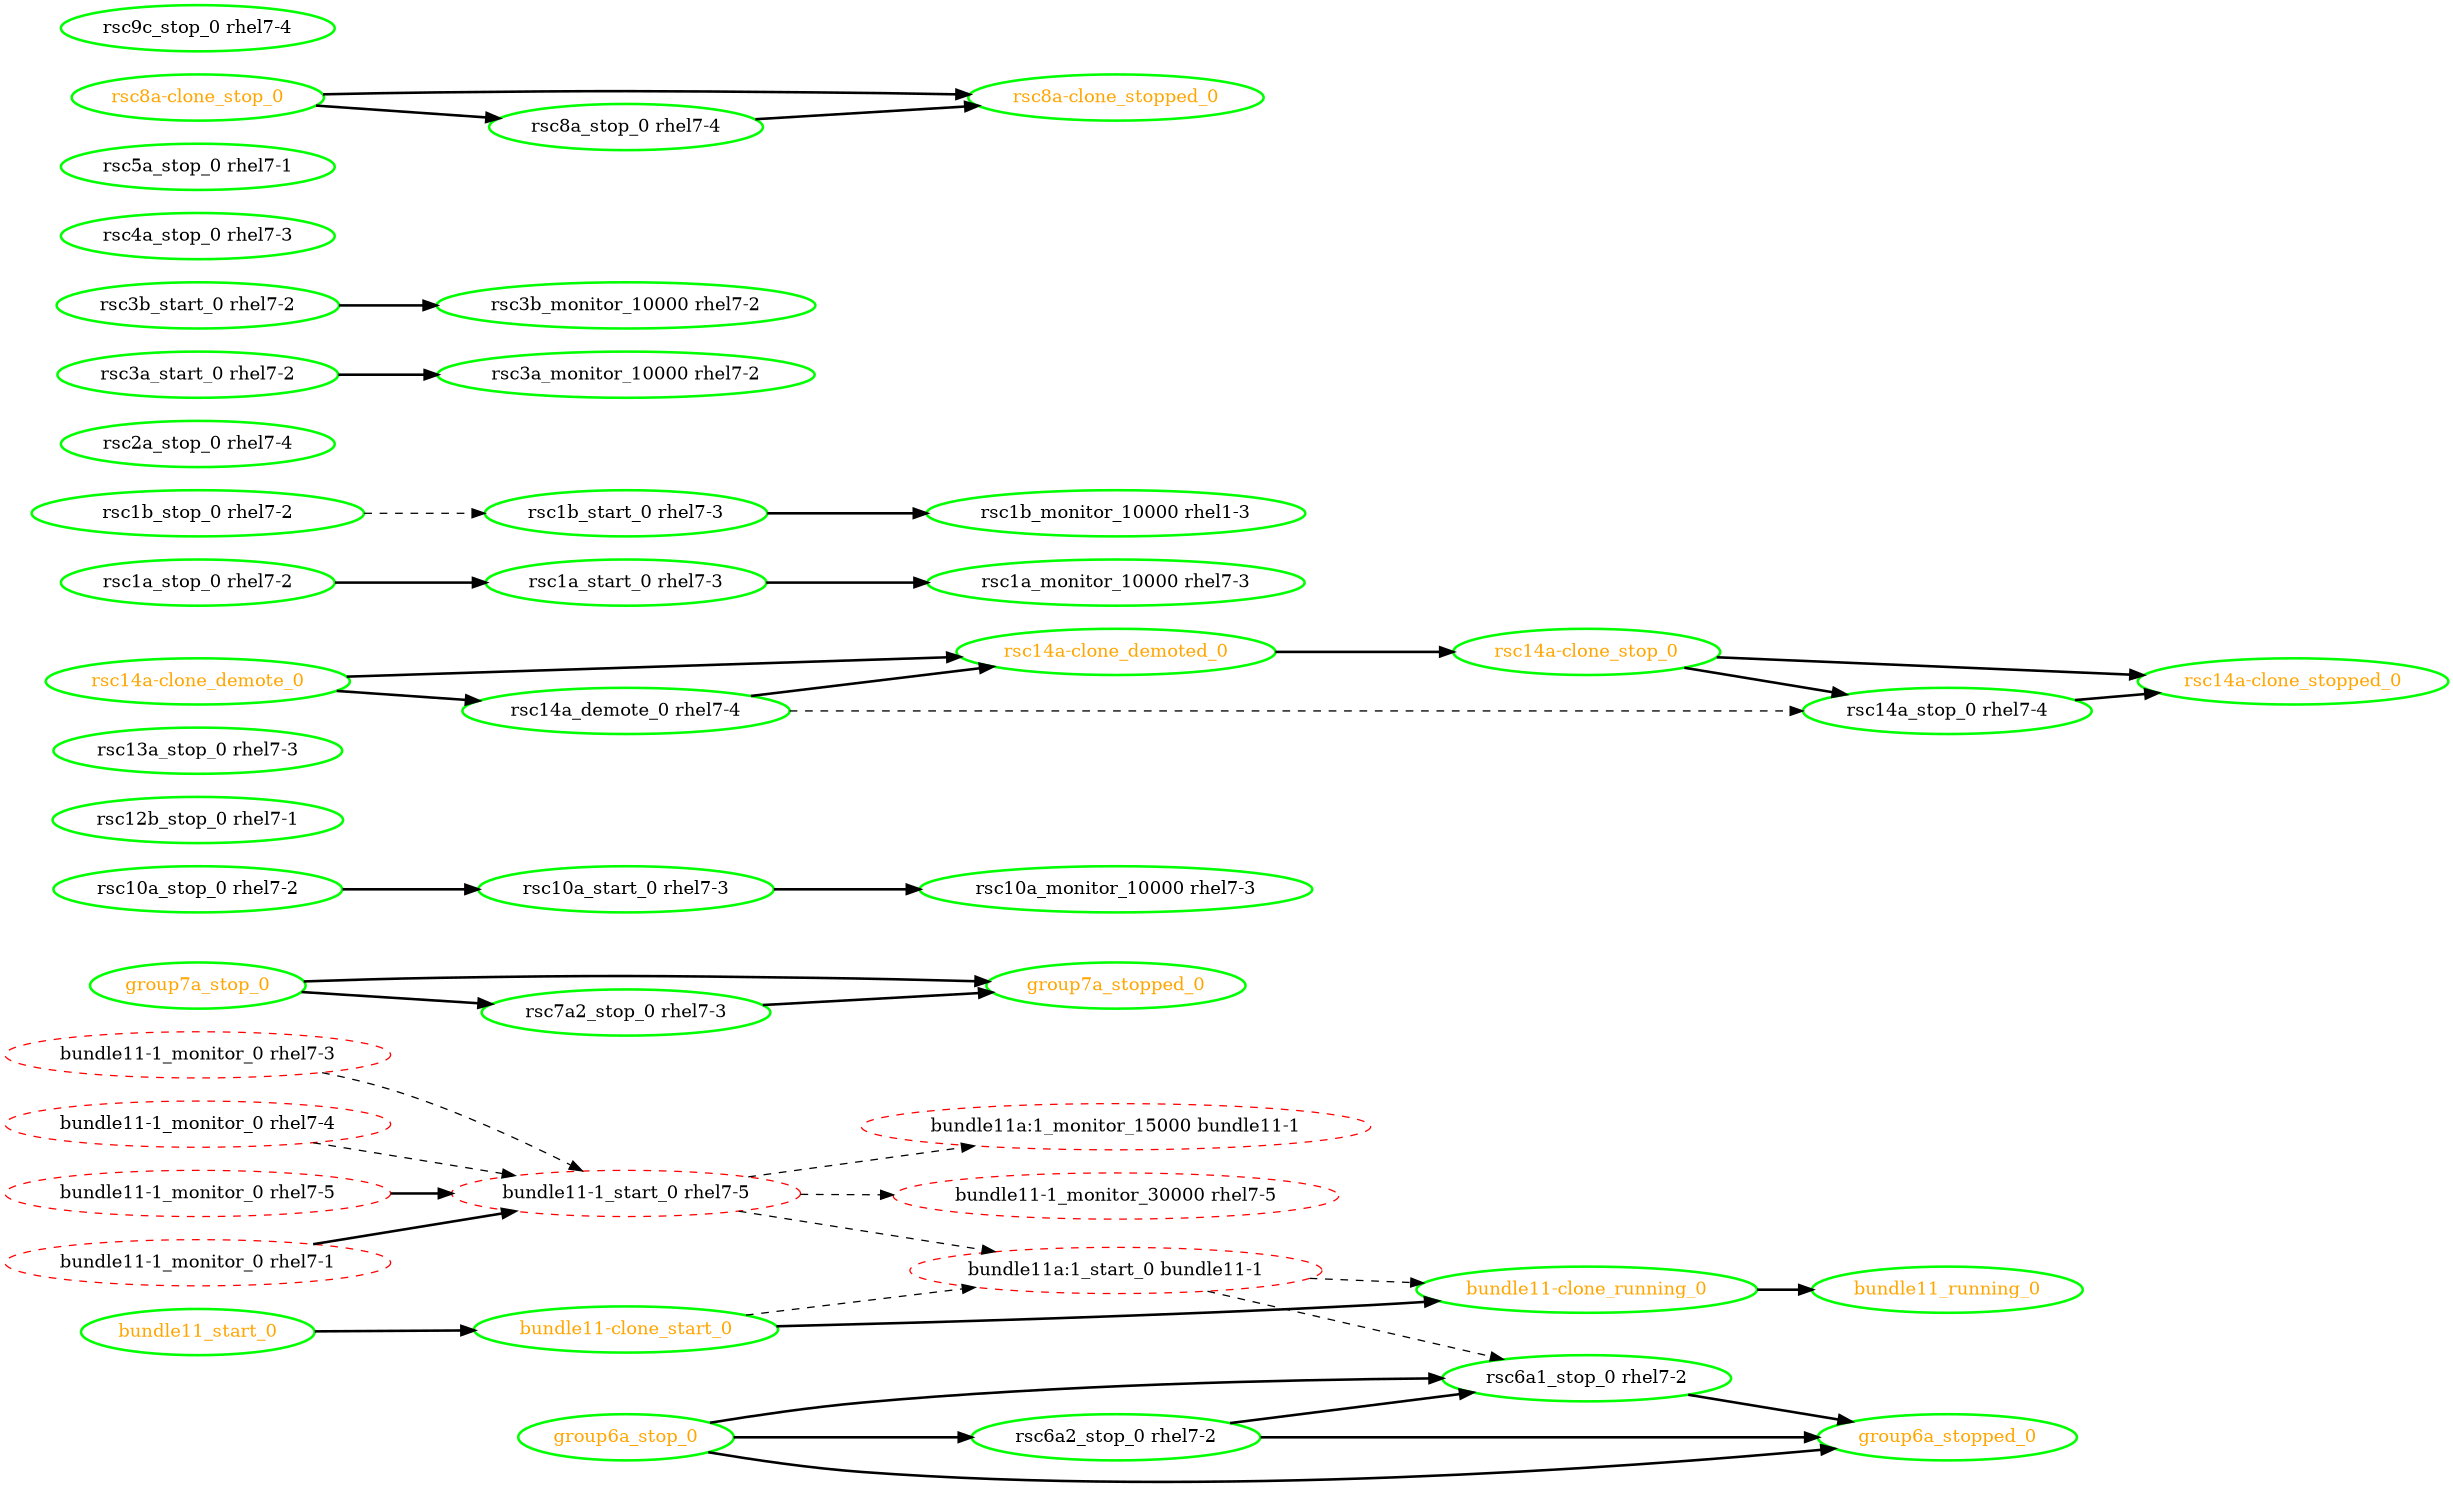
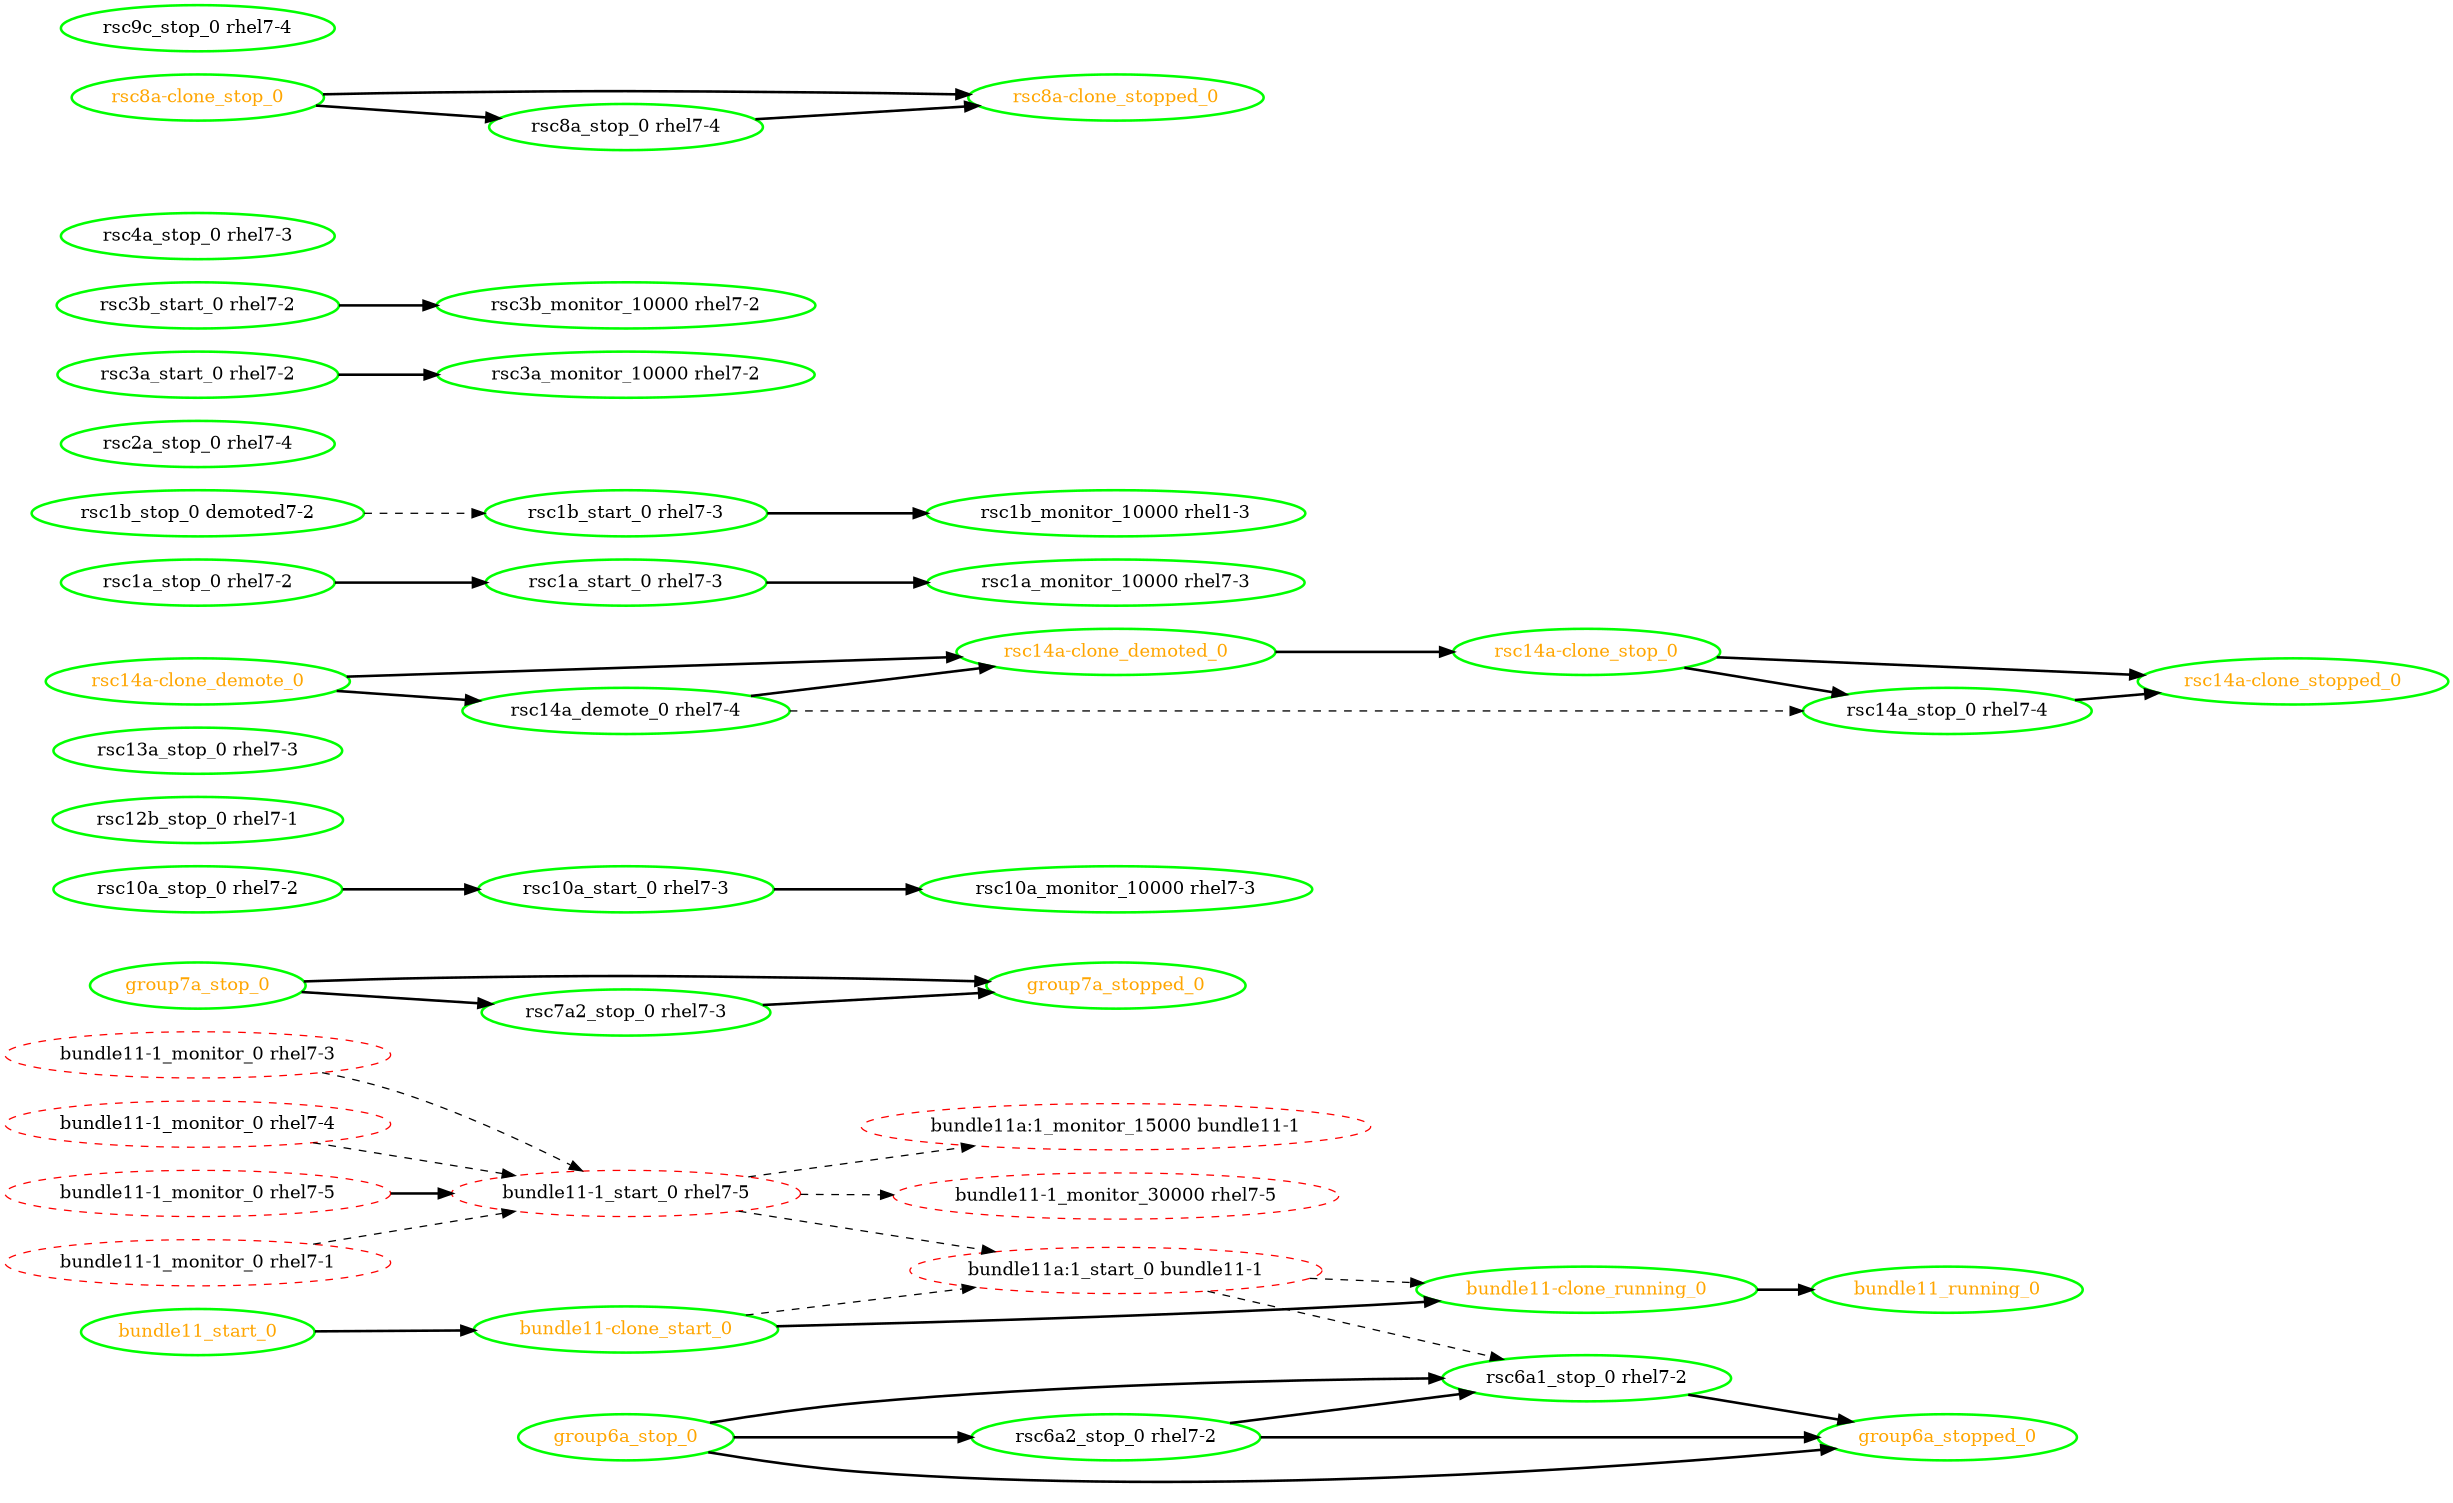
node "rsc5a_stop_0 rhel7-1": removed
node "rsc1b_stop_0 rhel7-2": label "rsc1b_stop_0 rhel7-2" -> "rsc1b_stop_0 demoted7-2"
edge "bundle11-1_monitor_0 rhel7-1" -> "bundle11-1_start_0 rhel7-5": style bold -> dashed
